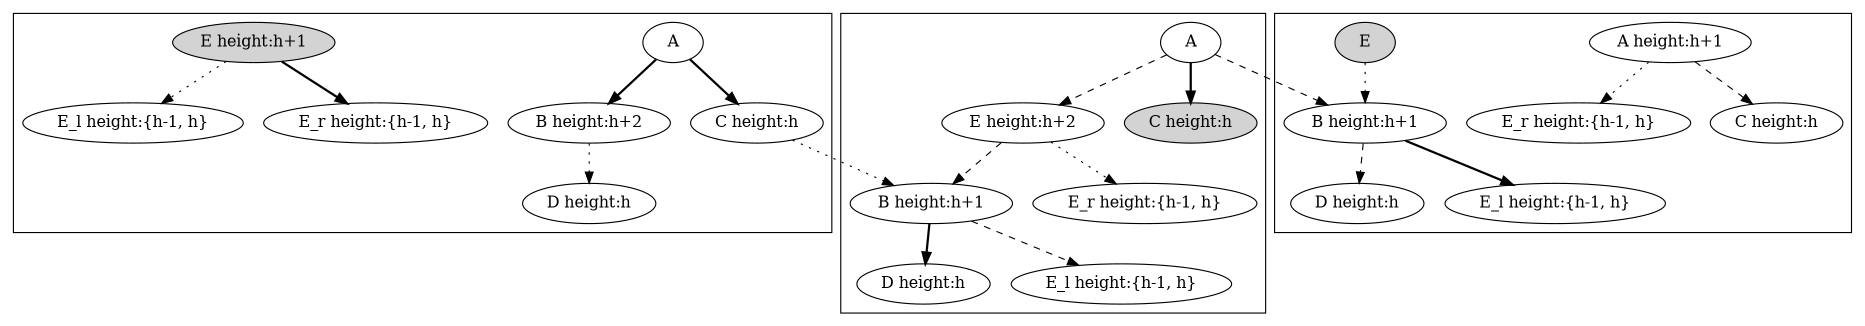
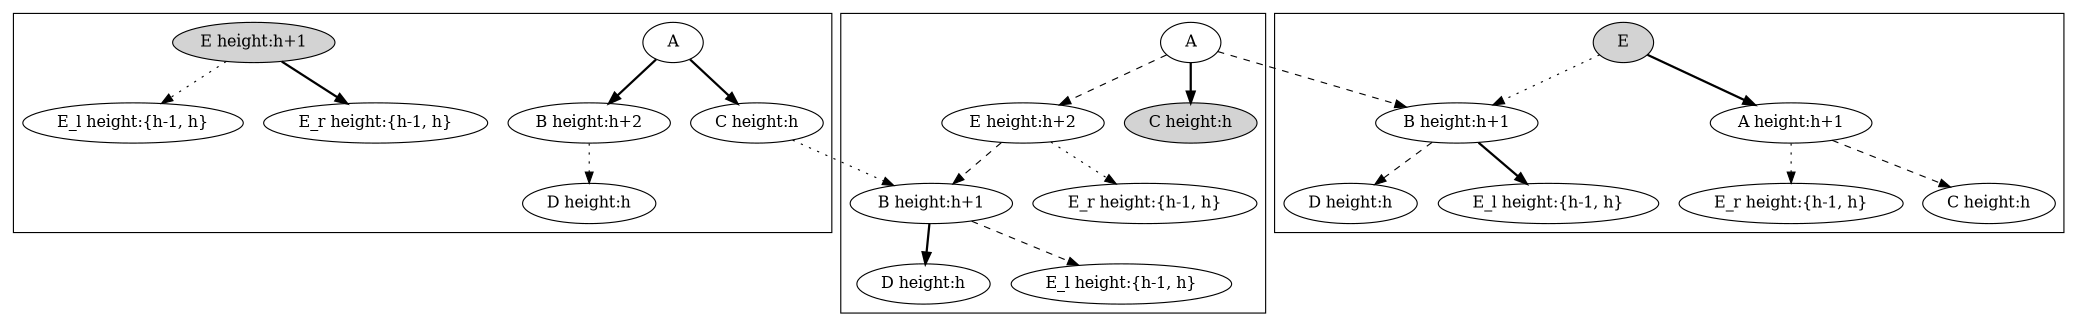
edge "E" -> "A height:h+1": added
